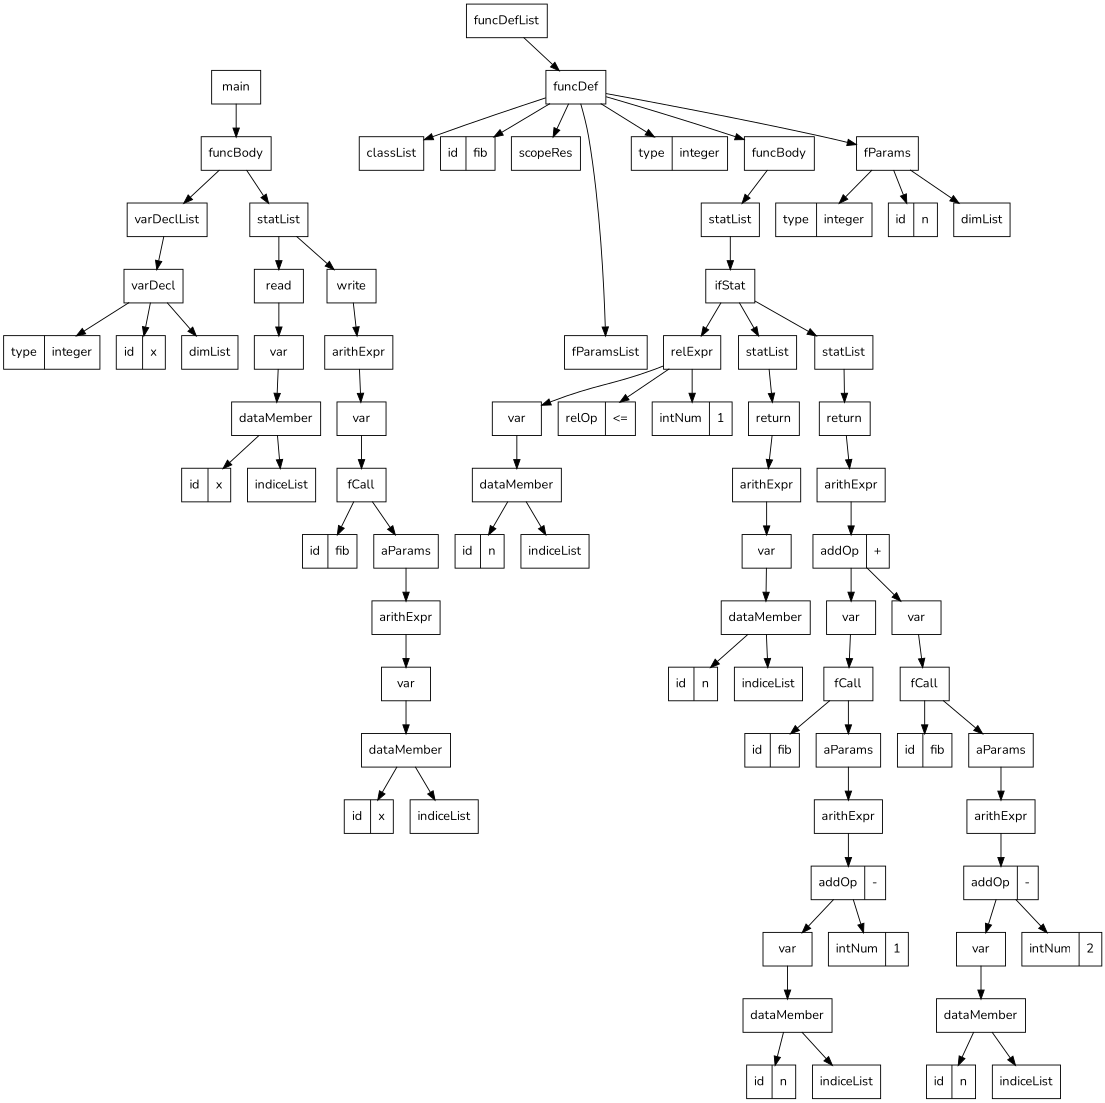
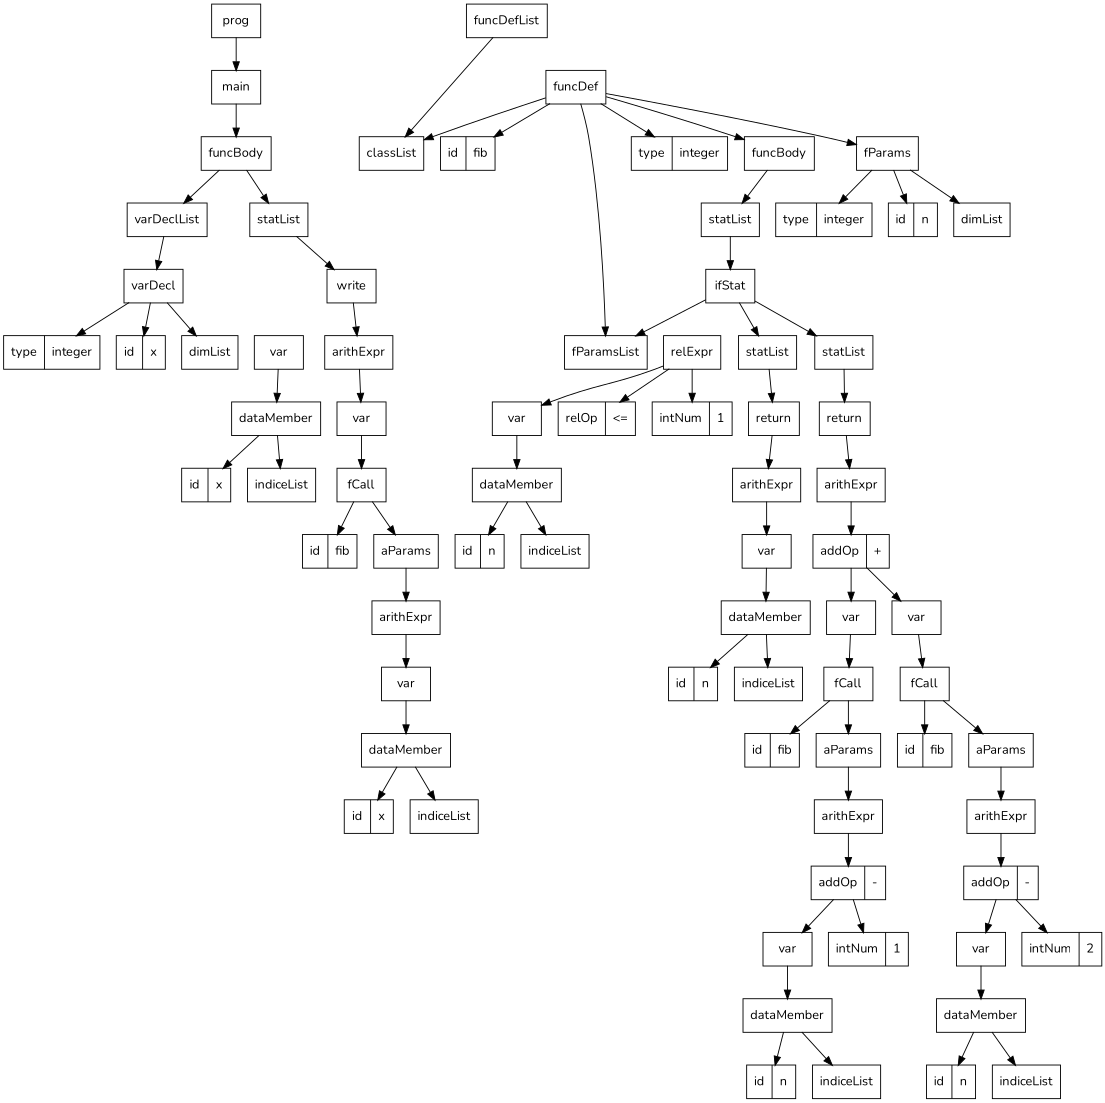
node "prog": added
edge "funcDefList" -> "funcDef": now "funcDefList" -> "classList"
node "scopeRes": removed
node "read": removed
edge "ifStat" -> "relExpr": now "ifStat" -> "fParamsList"
